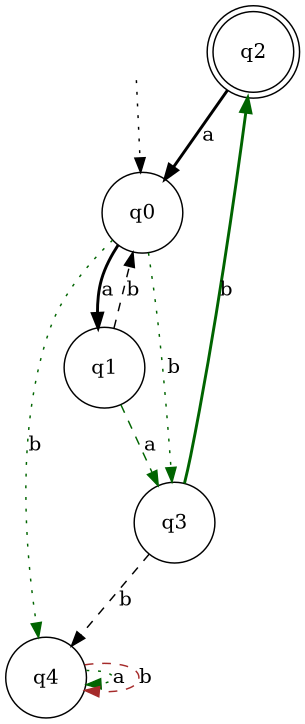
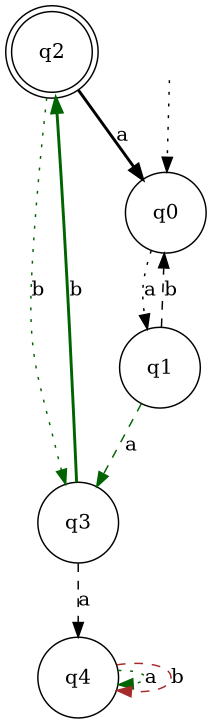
edge "q0" -> "q1": style bold -> dotted
edge "q0" -> "q3": now "q2" -> "q3"
edge "q0" -> "q4": removed, label "b"
edge "q3" -> "q4": label "b" -> "a"
